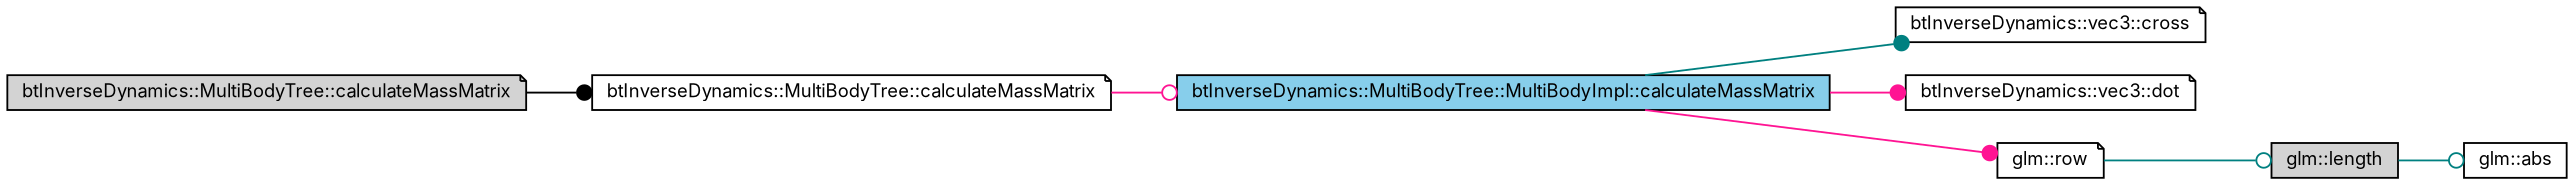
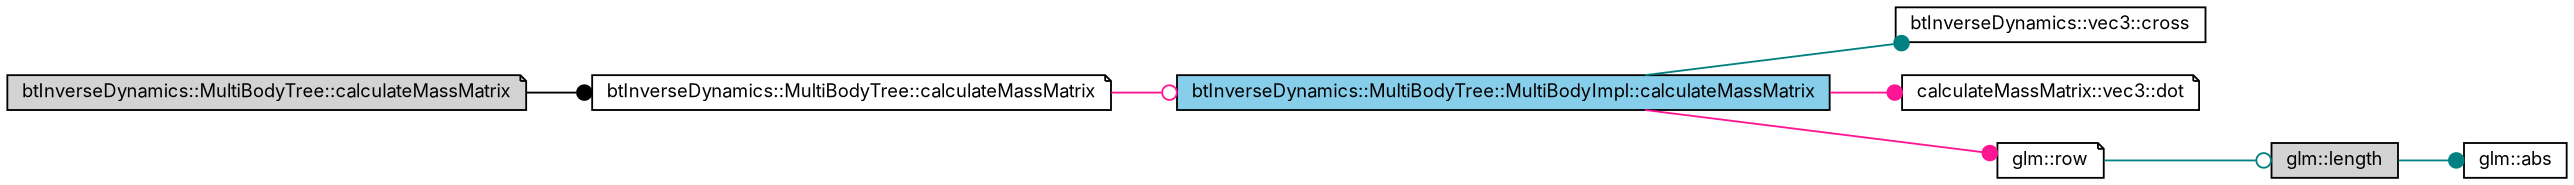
node "btInverseDynamics::vec3::cross": shape note -> box
node "btInverseDynamics::vec3::dot": label "btInverseDynamics::vec3::dot" -> "calculateMassMatrix::vec3::dot"
edge "glm::length" -> "glm::abs": arrowhead odot -> dot
